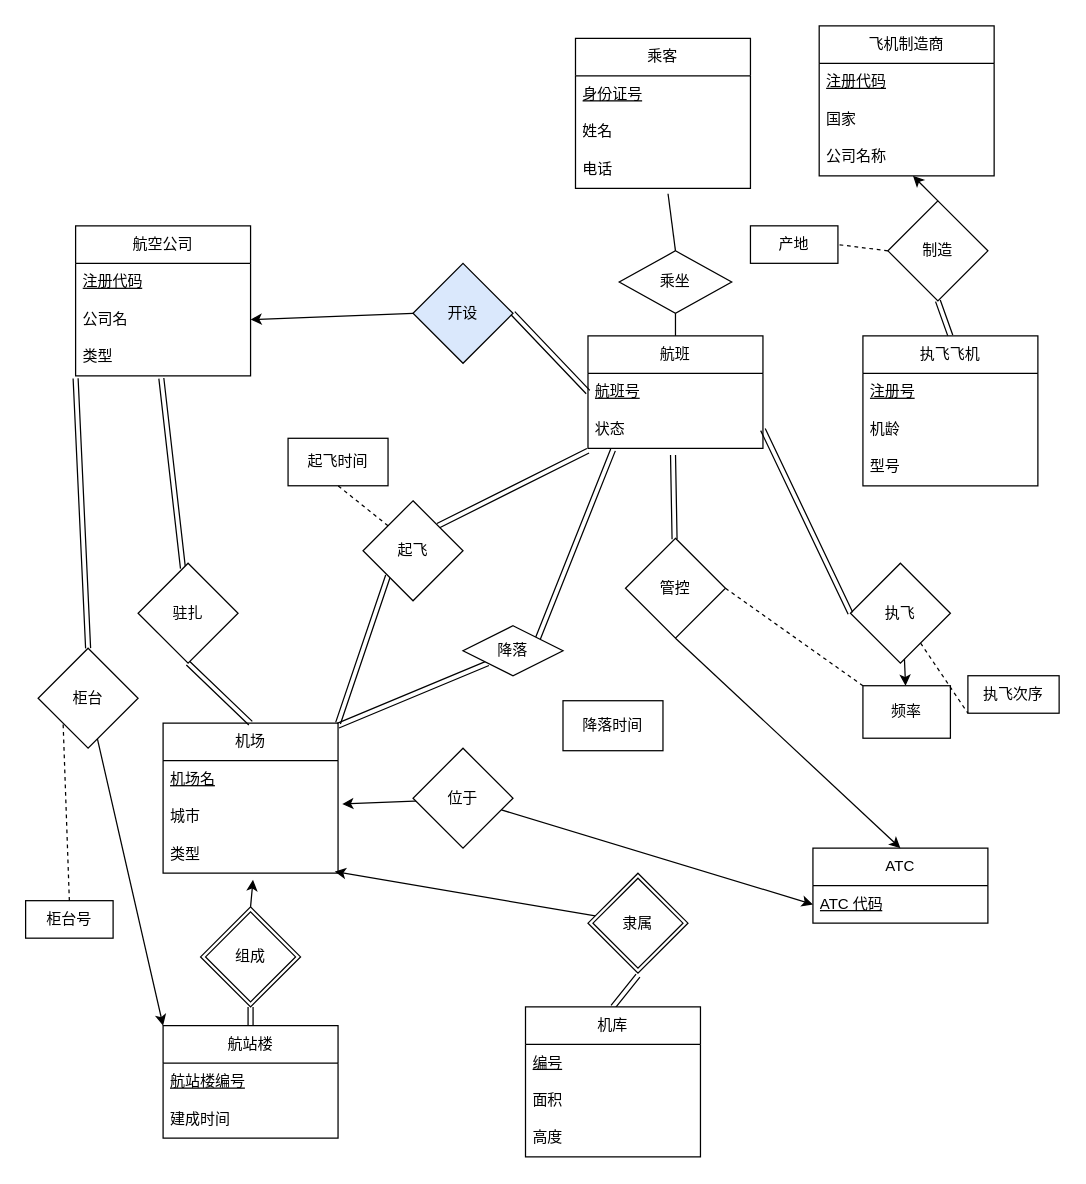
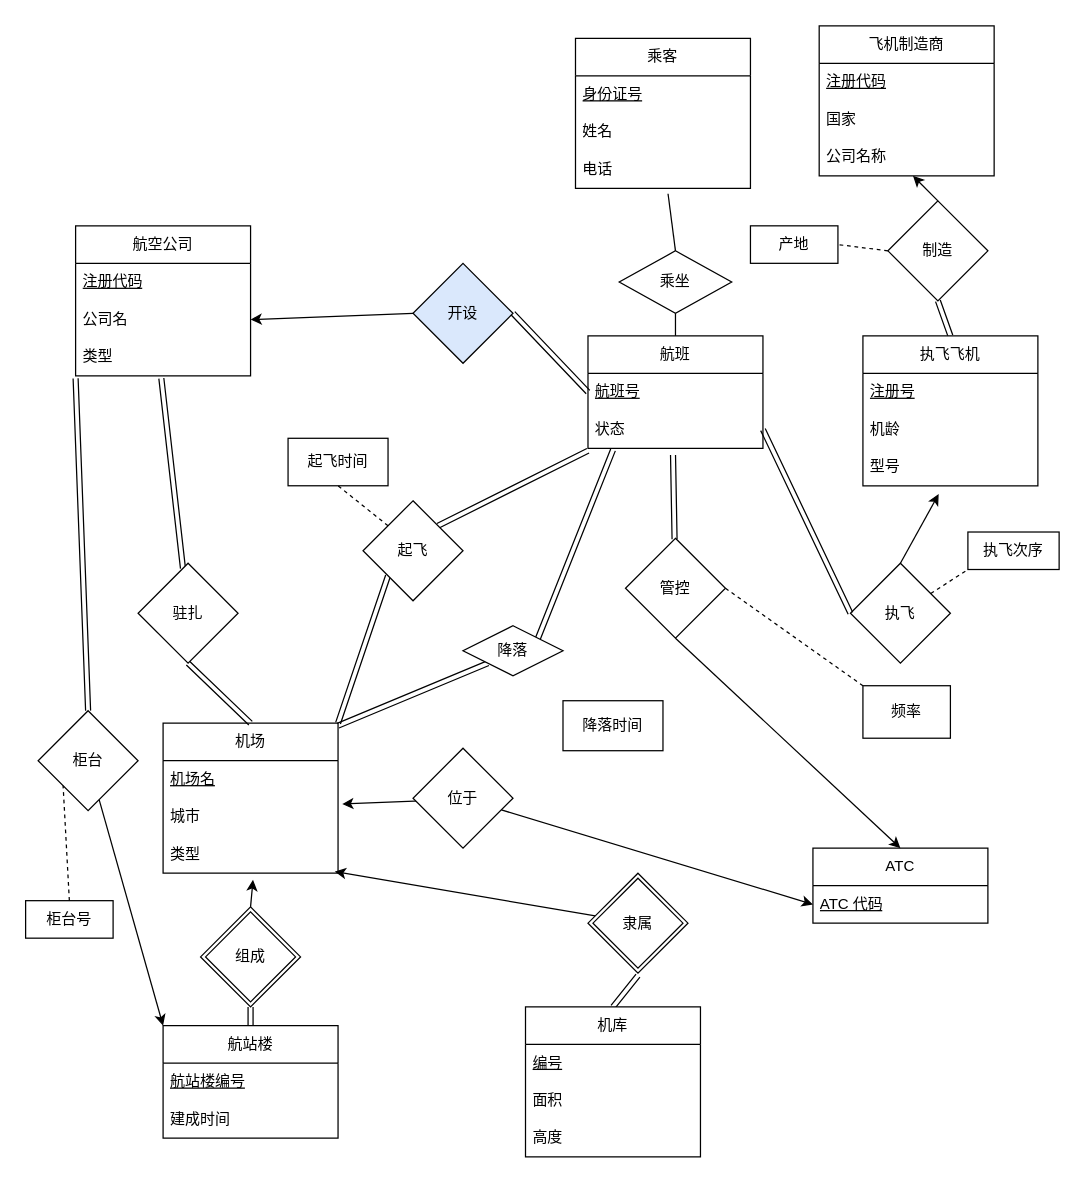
edge "执飞" -> "频率": now "执飞" -> "型号"
node "执飞次序": moved (1014, 694) -> (1014, 551)
node "柜台": moved (88, 698) -> (88, 761)
